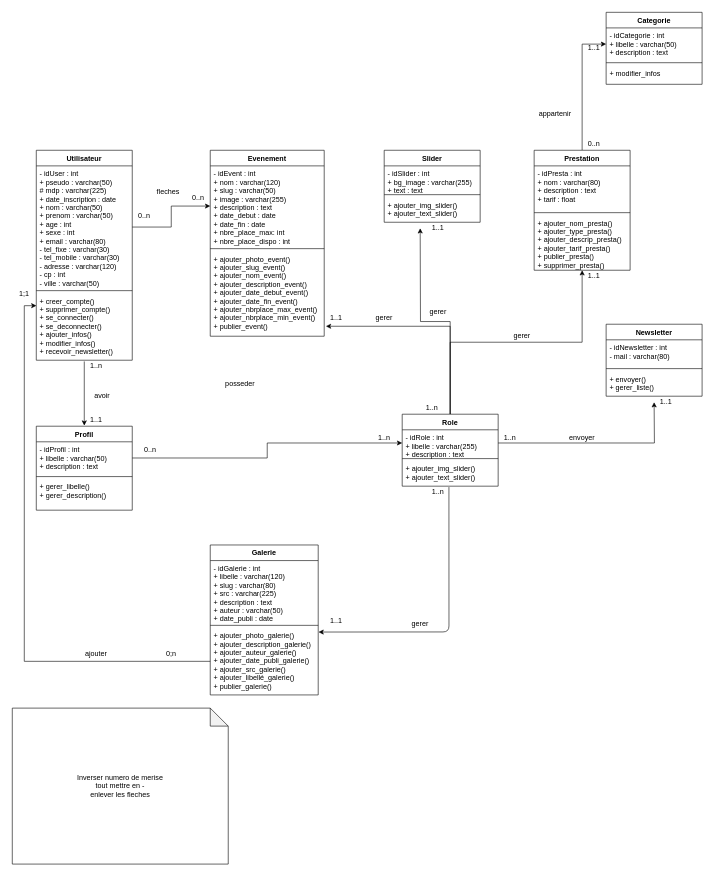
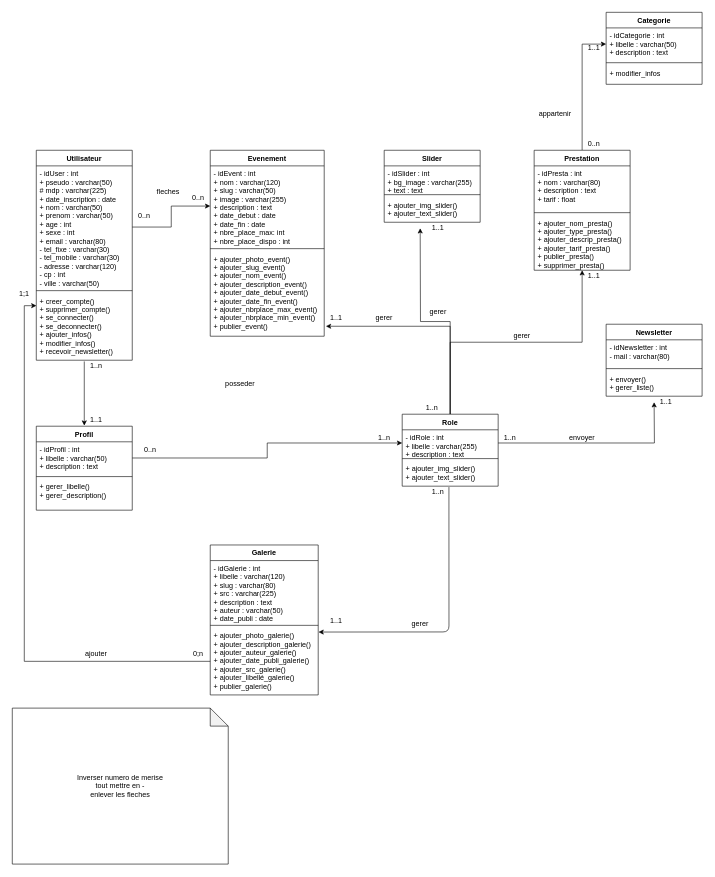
node "avoir": removed
node "0;n": moved (171, 654) -> (198, 654)
